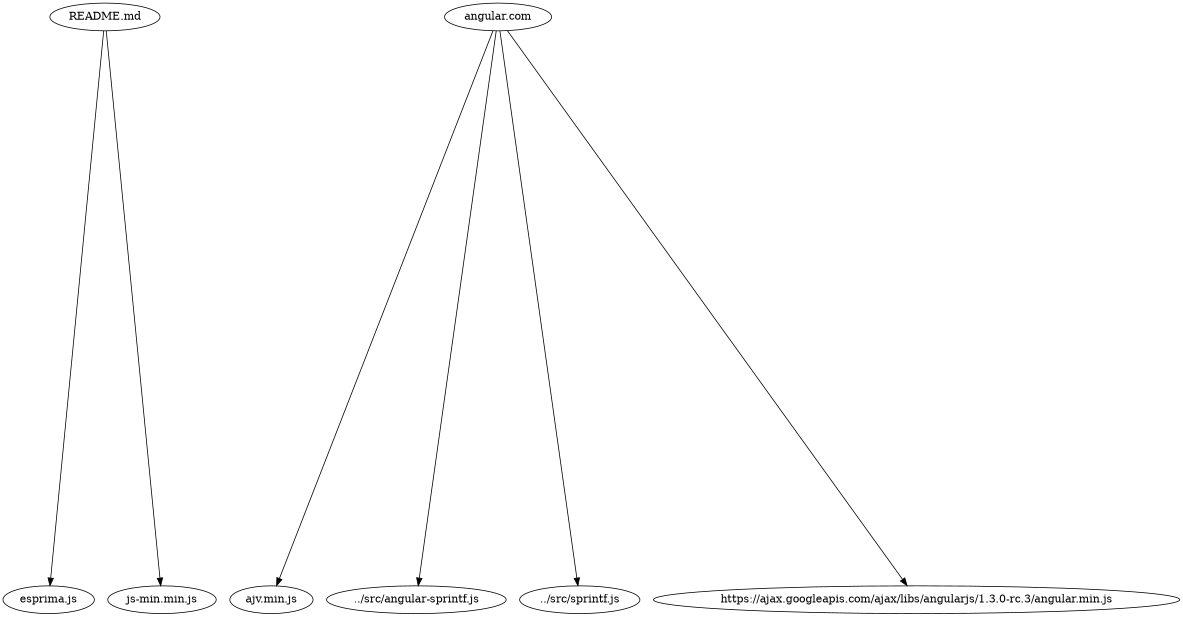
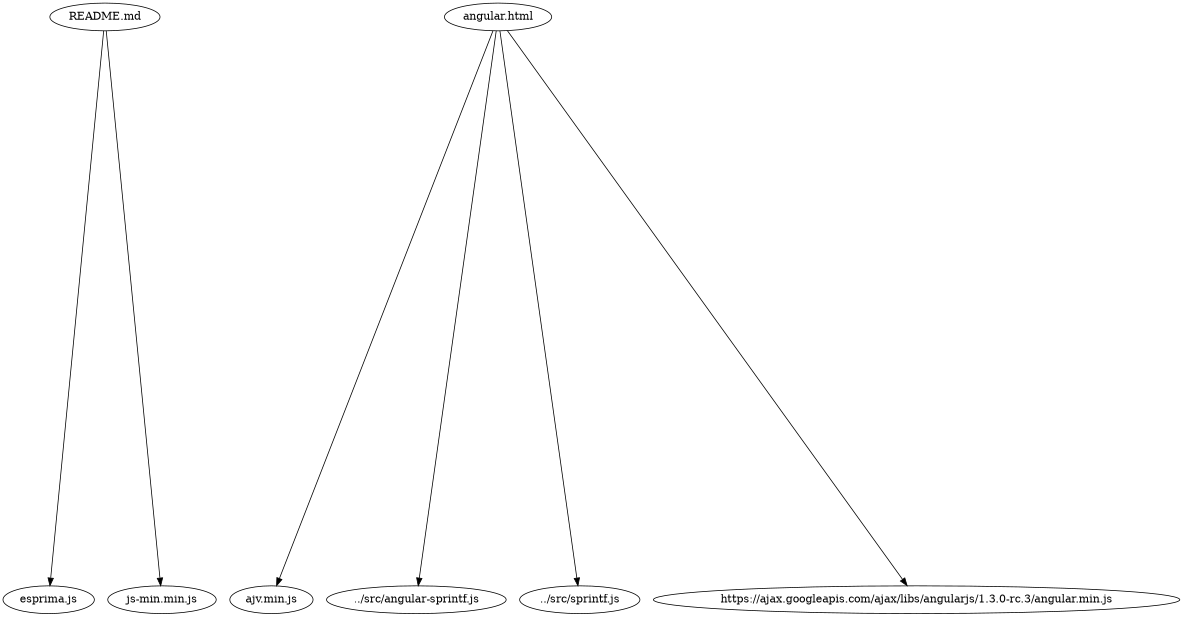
node "angular.com": label "angular.com" -> "angular.html"
